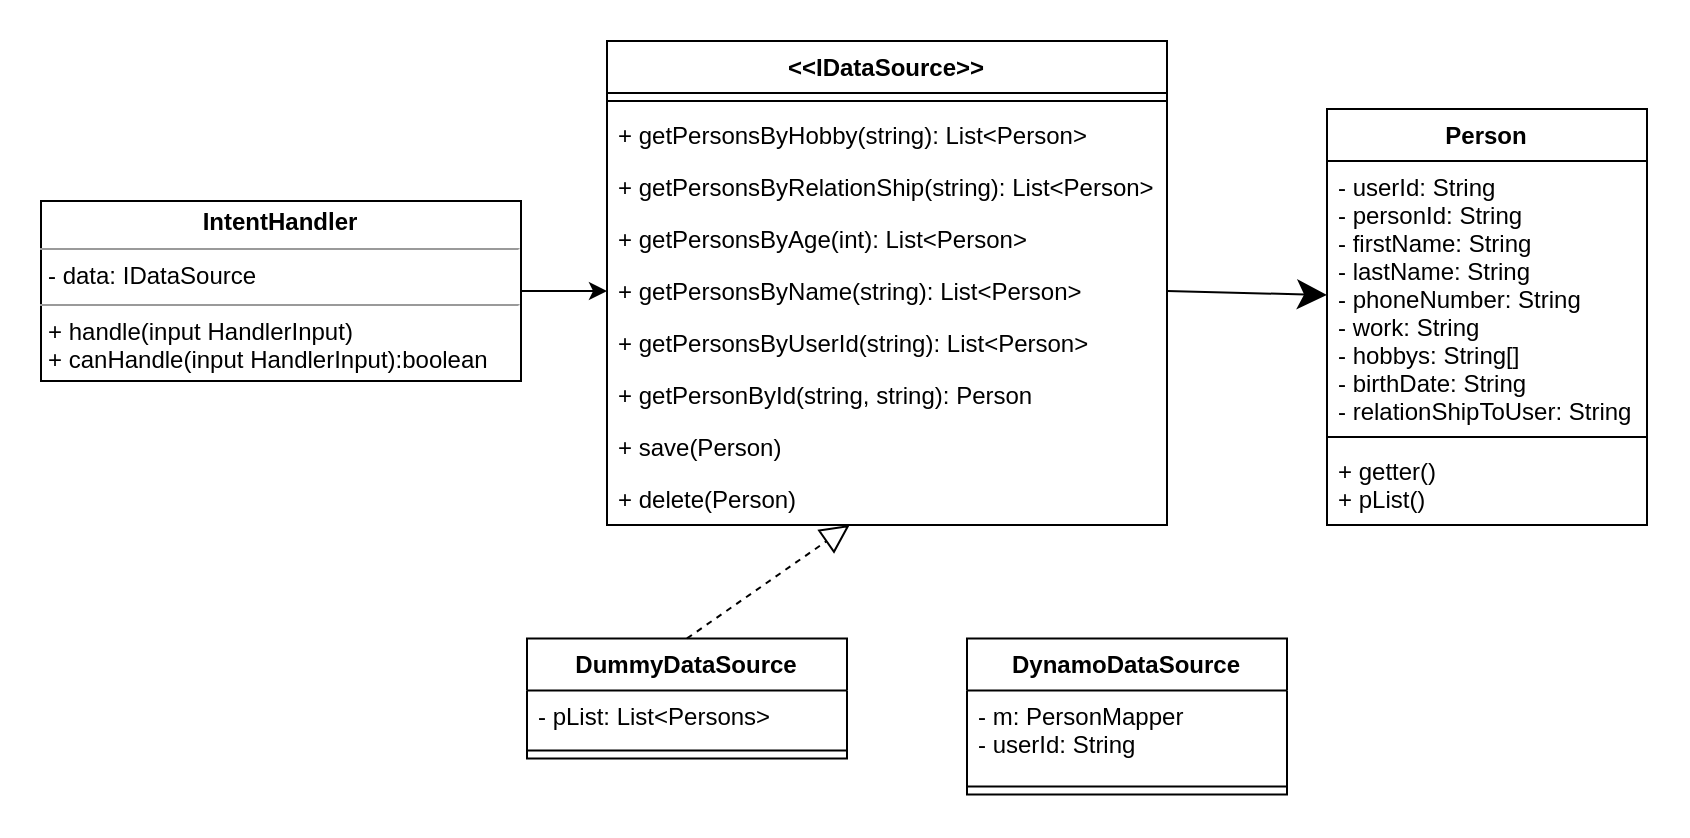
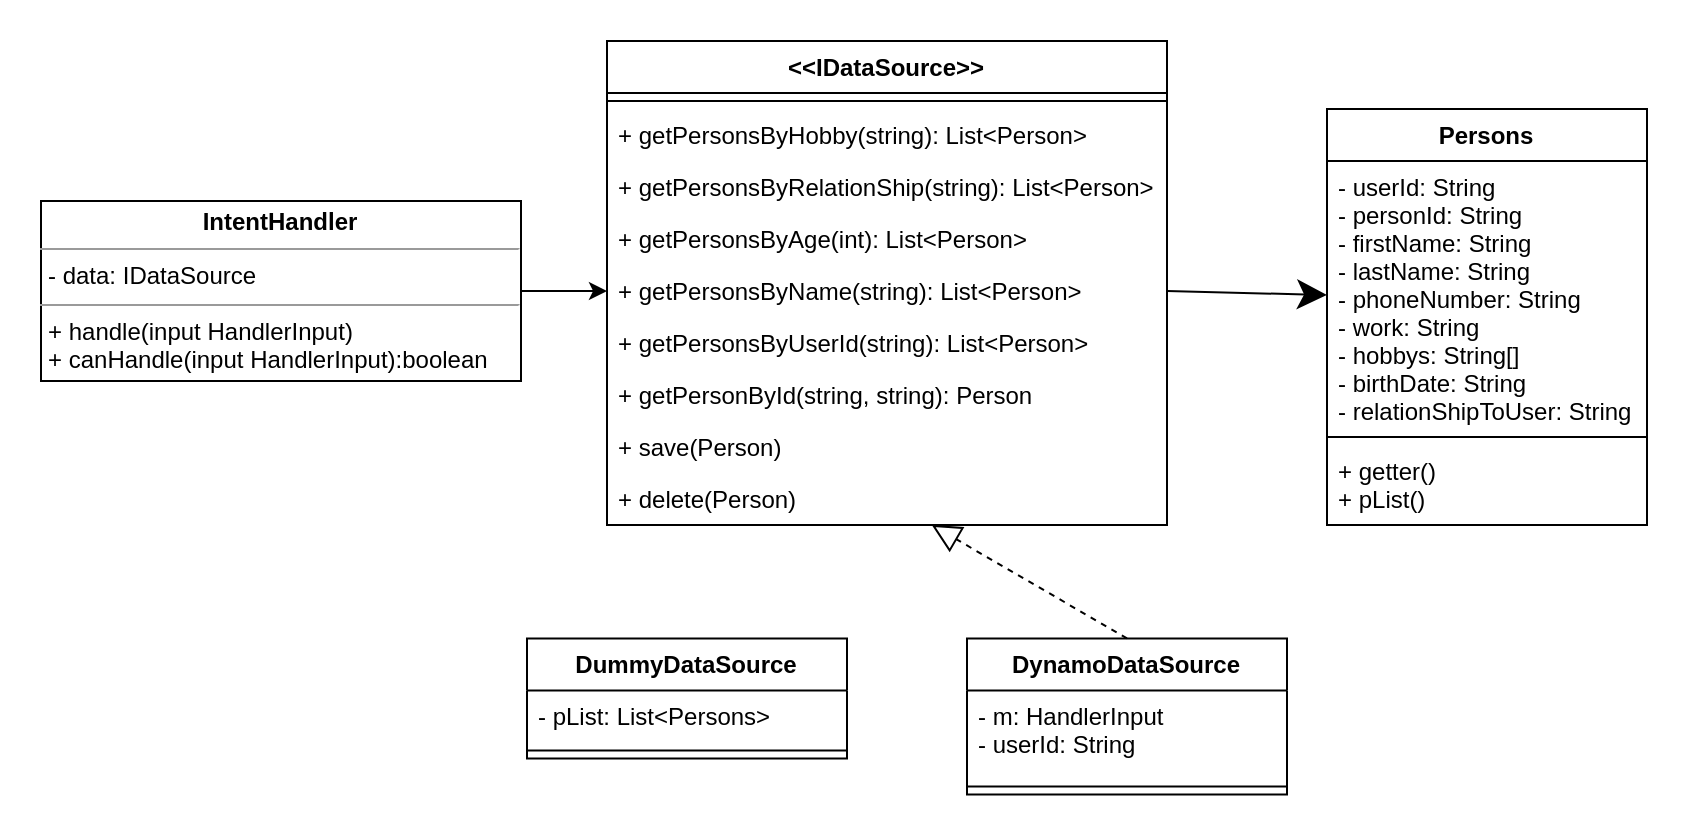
node "Person": label "Person" -> "Persons"
edge "DynamoDataSource" -> "+ delete(Person)": added
edge "DummyDataSource" -> "+ delete(Person)": removed
node "- m: PersonMapper - userId: String": label "- m: PersonMapper - userId: String" -> "- m: HandlerInput - userId: String"
